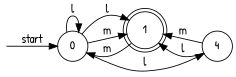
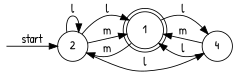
edge "1" -> "4": added, label "l"
node "0": label "0" -> "2"
